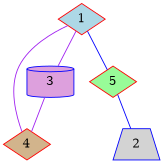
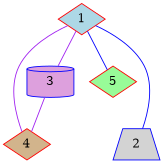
edge "5" -- "2": now "1" -- "2"
